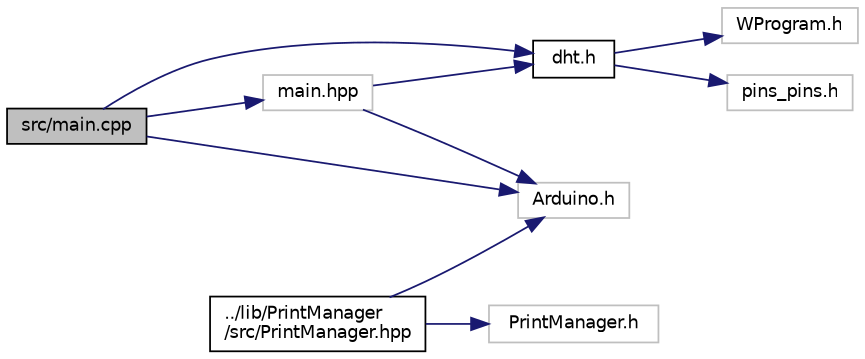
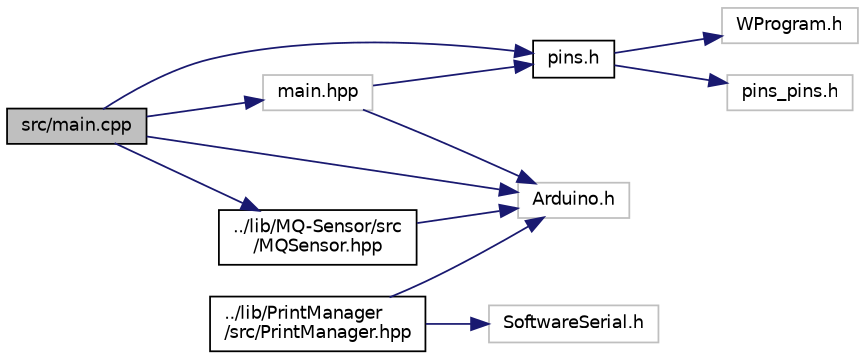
node "dht.h": label "dht.h" -> "pins.h"
node "../lib/MQ-Sensor/src /MQSensor.hpp": added
node "PrintManager.h": label "PrintManager.h" -> "SoftwareSerial.h"
